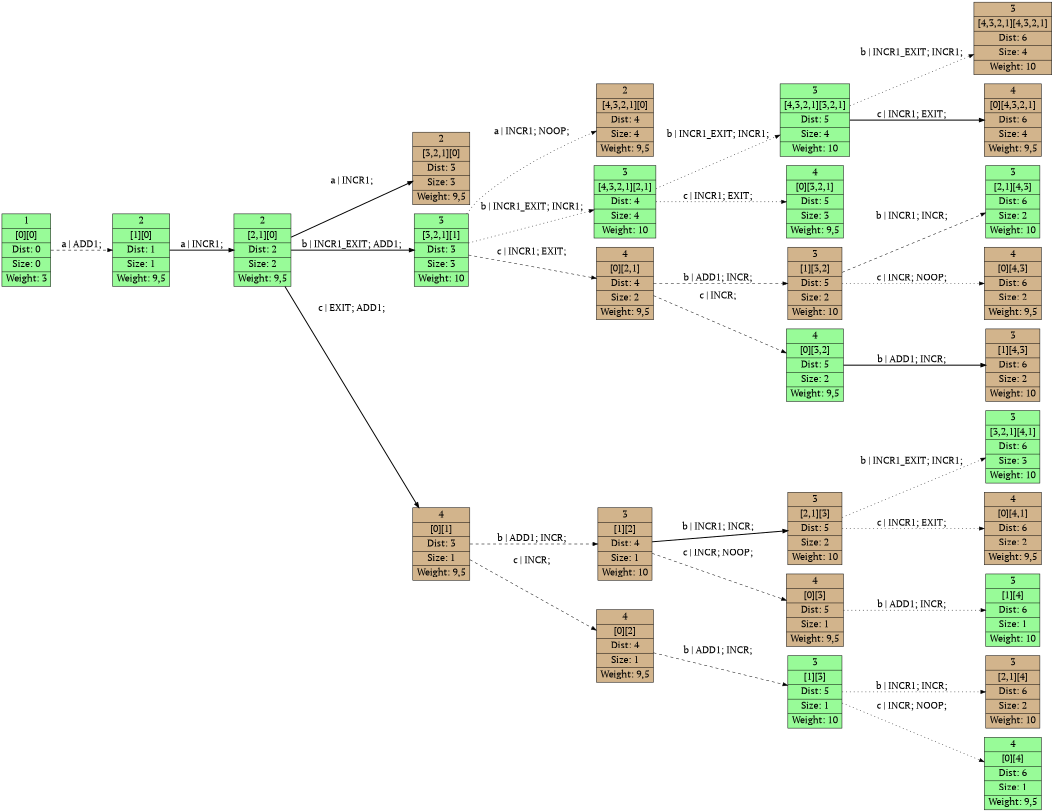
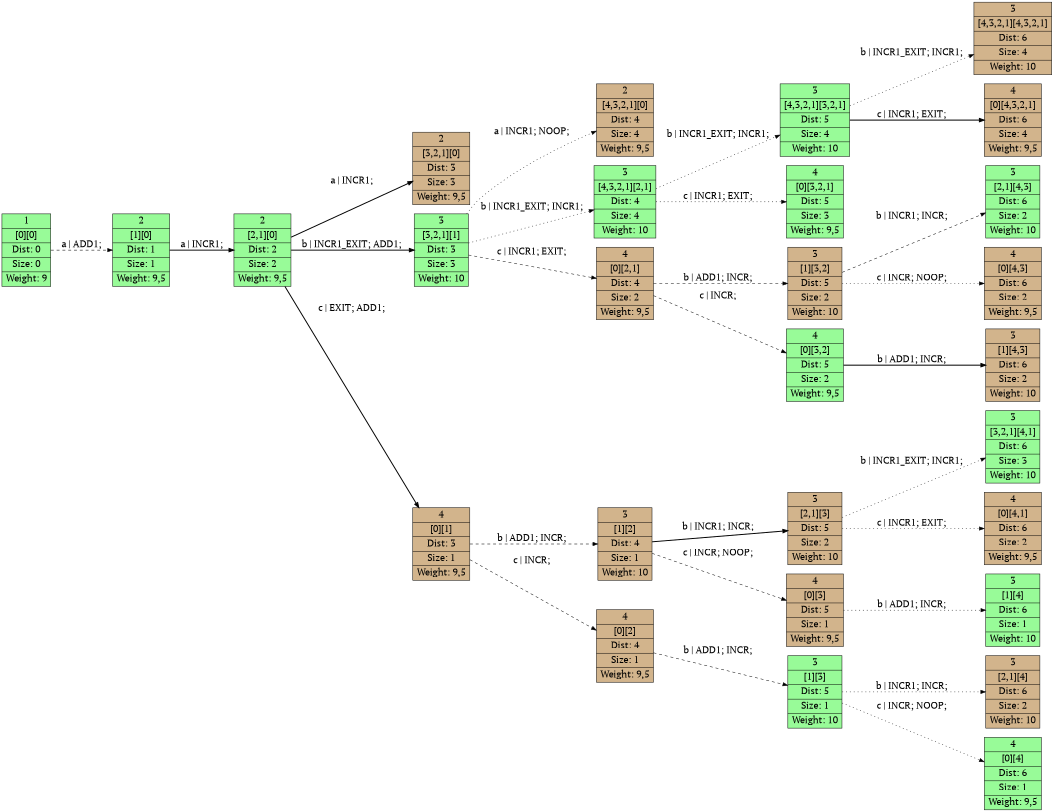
node "1": text "Weight: 3" -> "Weight: 9"
